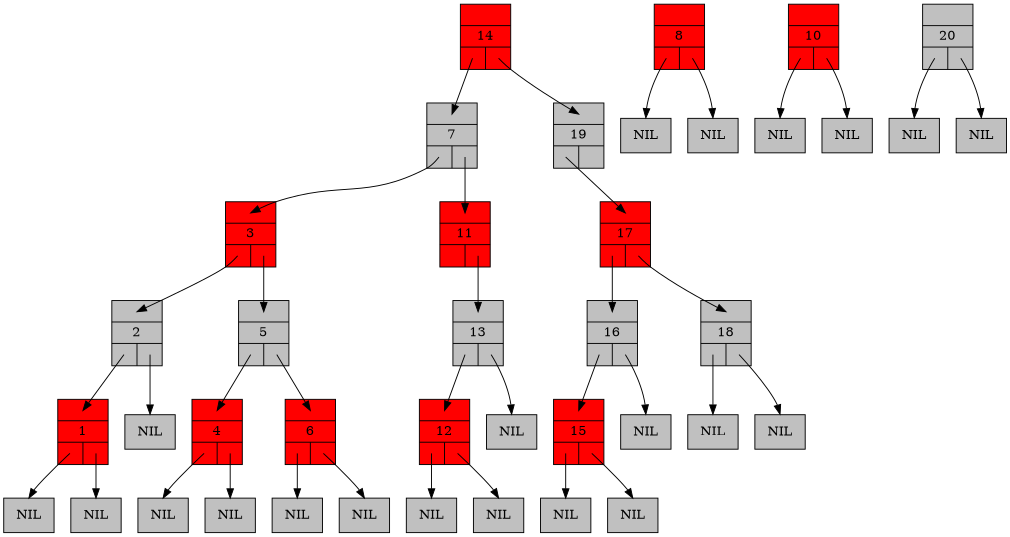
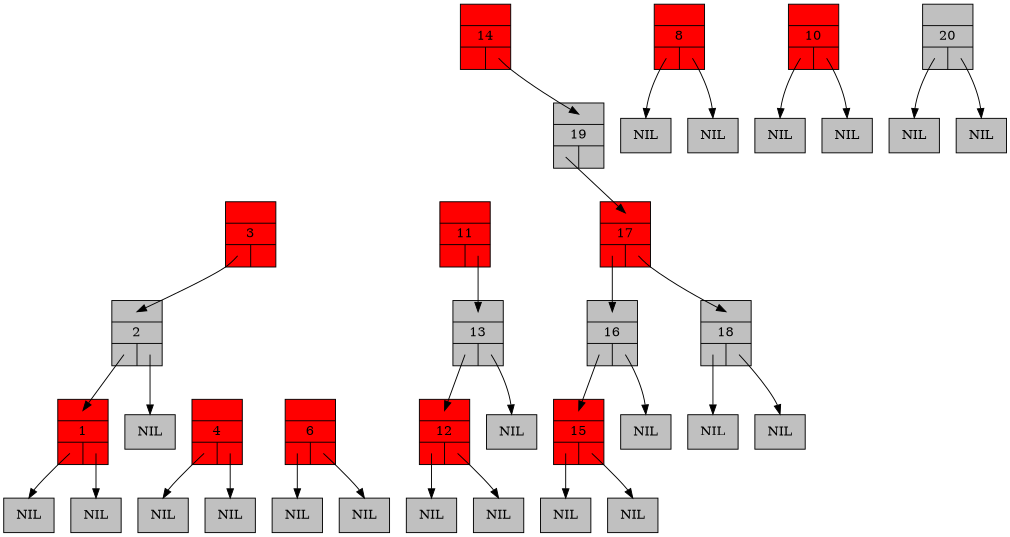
node "7": removed
node "5": removed
